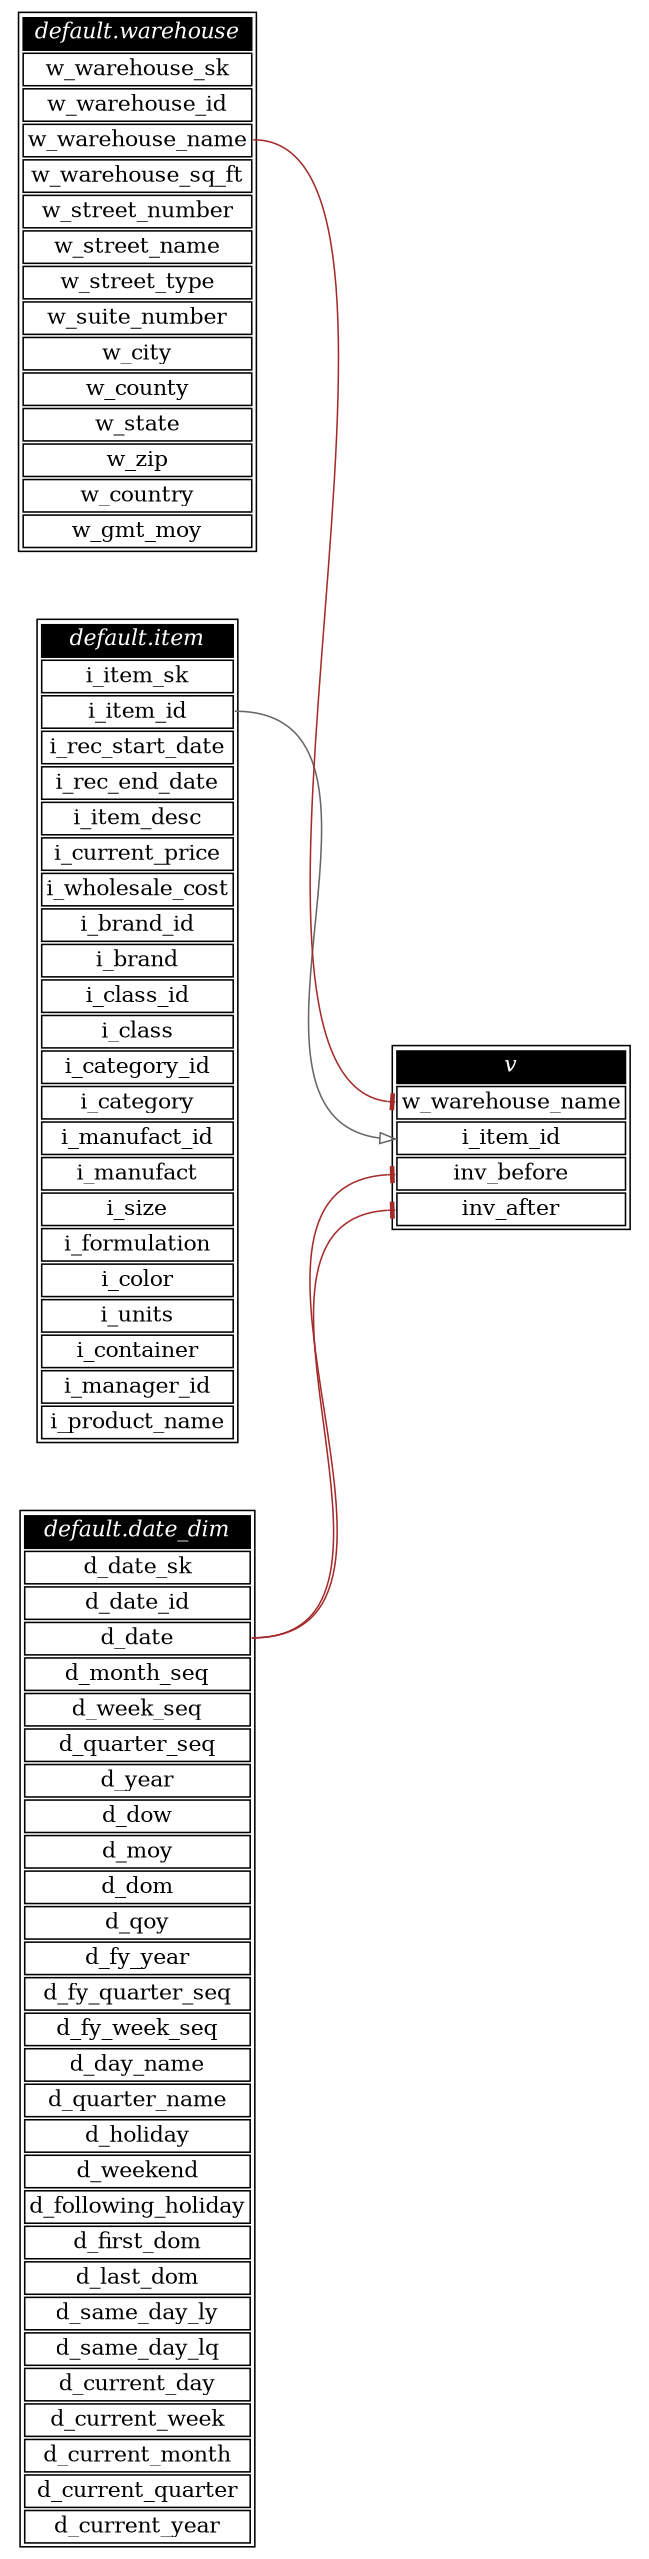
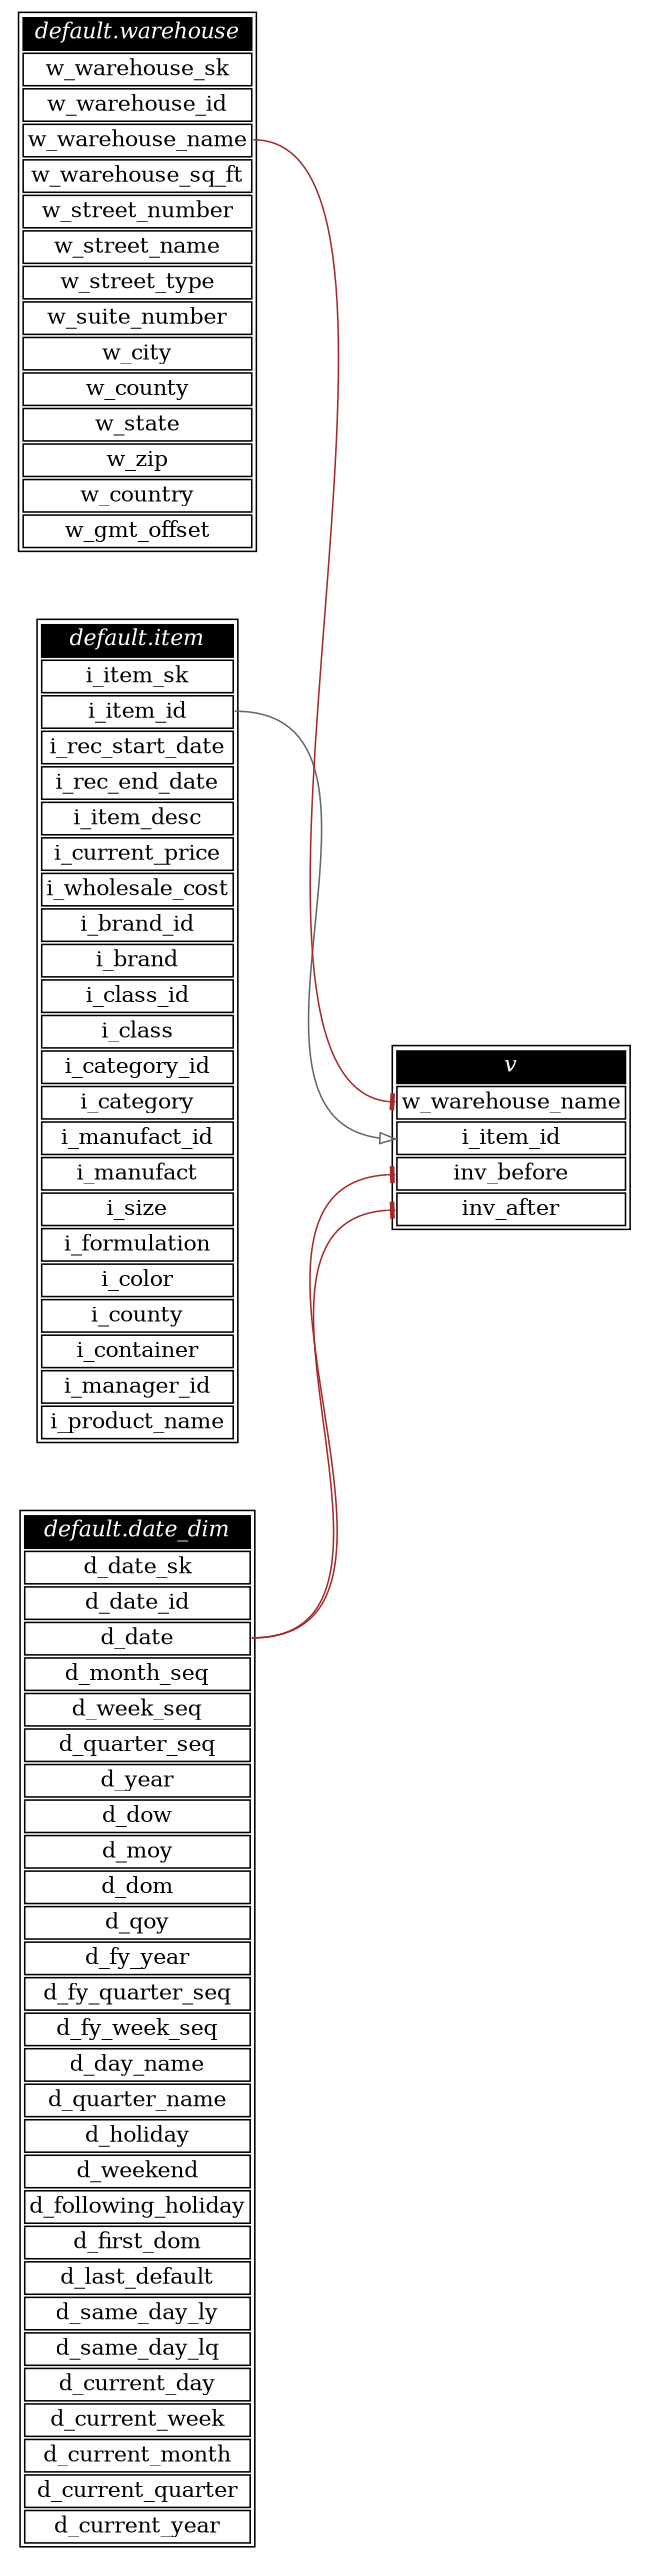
node "default.warehouse": text "w_gmt_moy" -> "w_gmt_offset"
node "default.item": text "i_units" -> "i_county"
node "default.date_dim": text "d_last_dom" -> "d_last_default"
